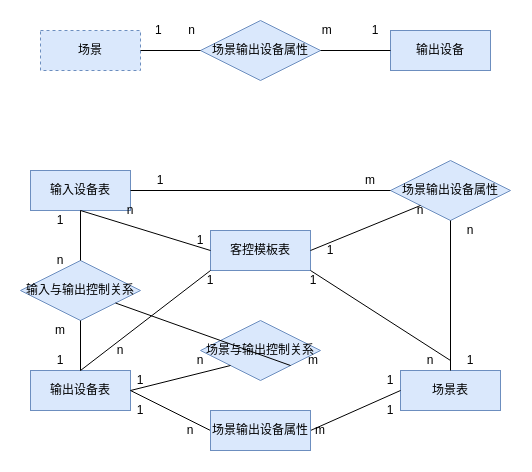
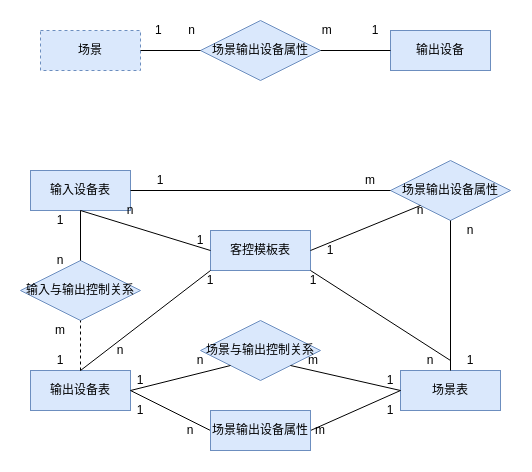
edge "输入与输出控制关系" -- "场景与输出控制关系": now "场景表" -- "场景与输出控制关系"
edge "输入与输出控制关系" -- "输出设备表": style solid -> dashed
